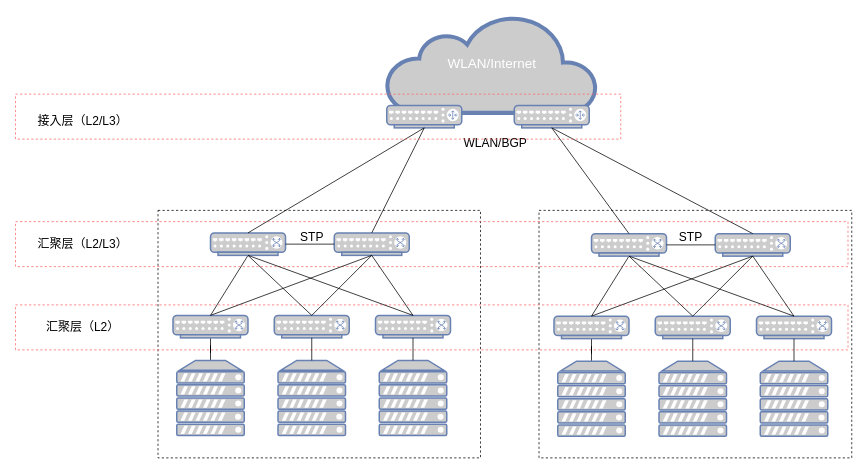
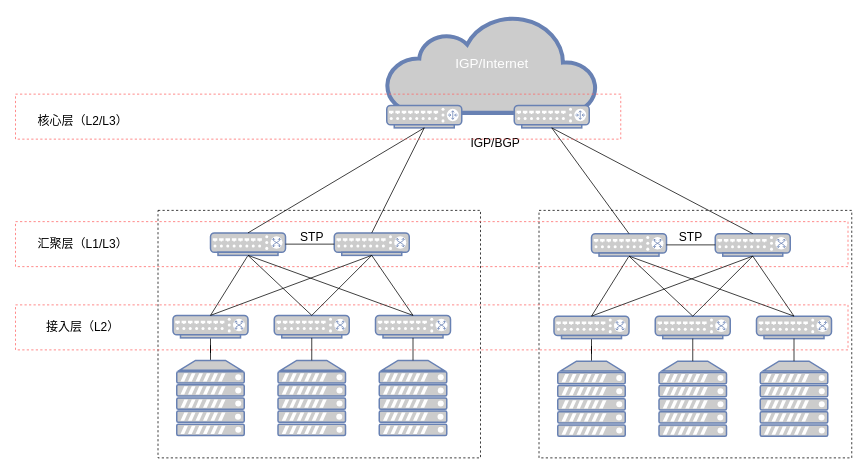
node "WLAN/Internet": label "WLAN/Internet" -> "IGP/Internet"
node "接入层（L2/L3）": label "接入层（L2/L3）" -> "核心层（L2/L3）"
node "WLAN/BGP": label "WLAN/BGP" -> "IGP/BGP"
node "汇聚层（L2/L3）": label "汇聚层（L2/L3）" -> "汇聚层（L1/L3）"
node "汇聚层（L2）": label "汇聚层（L2）" -> "接入层（L2）"
